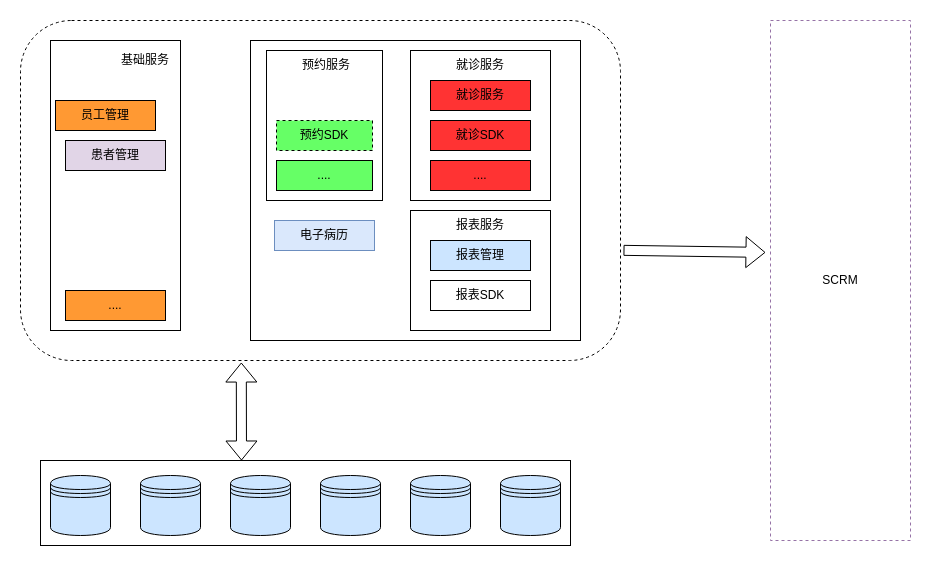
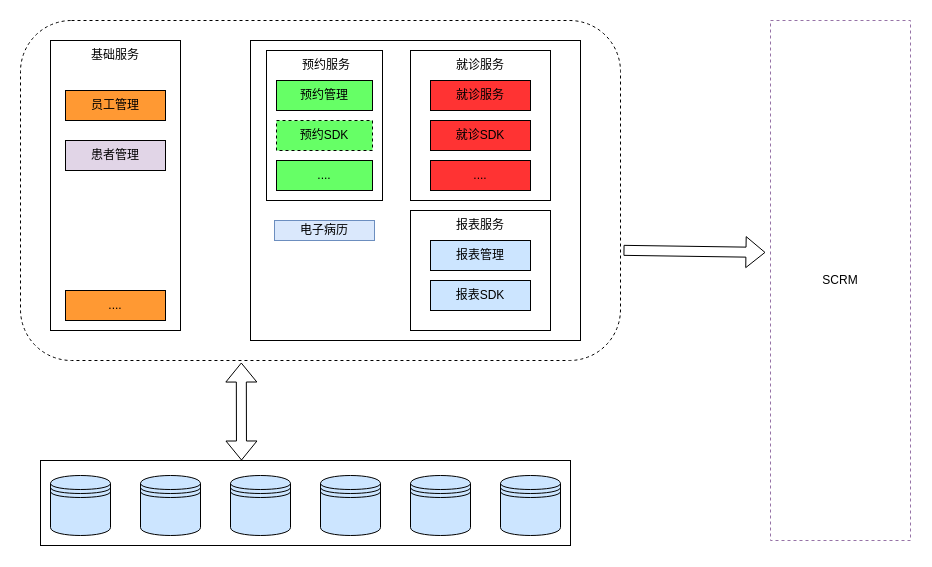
node "基础服务": moved (146, 61) -> (116, 56)
node "预约管理": added
node "员工管理": moved (106, 116) -> (116, 106)
node "电子病历": size 100x30 -> 100x20
node "报表SDK": fillcolor #ffffff -> #cce5ff
